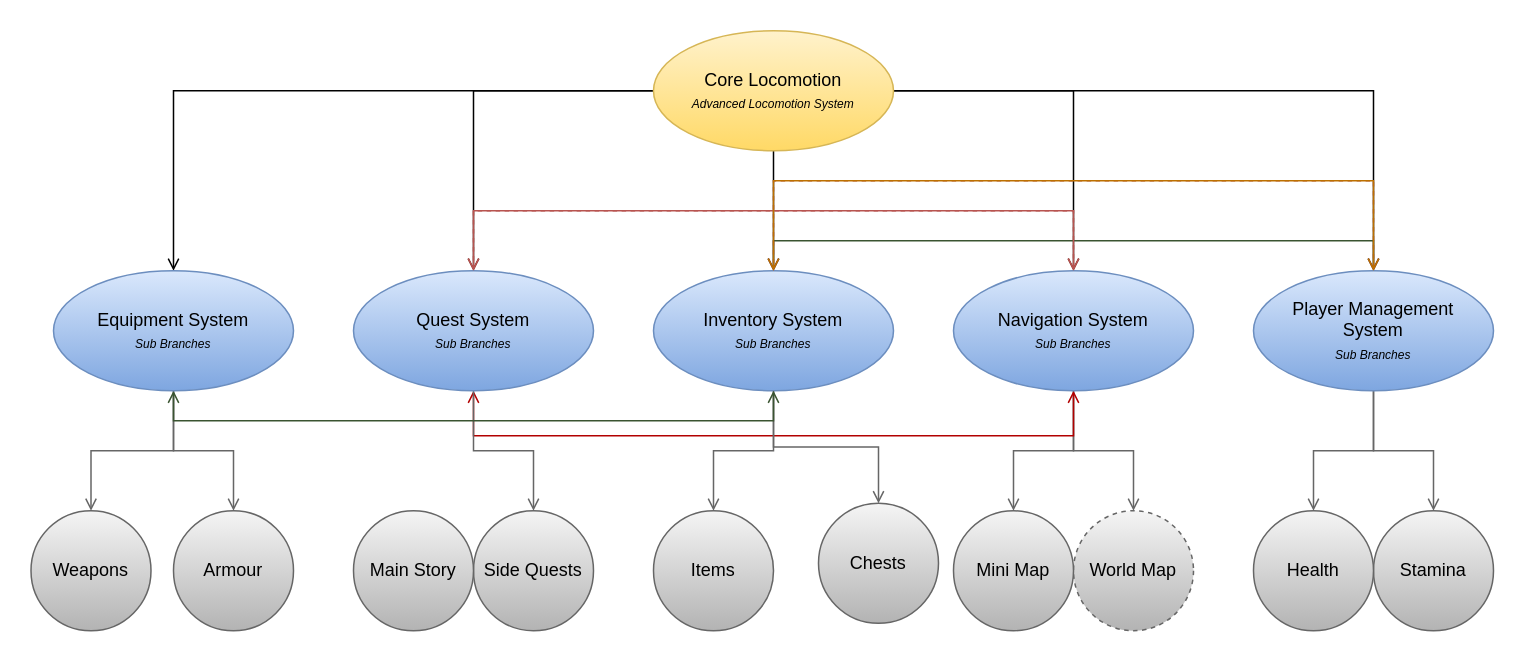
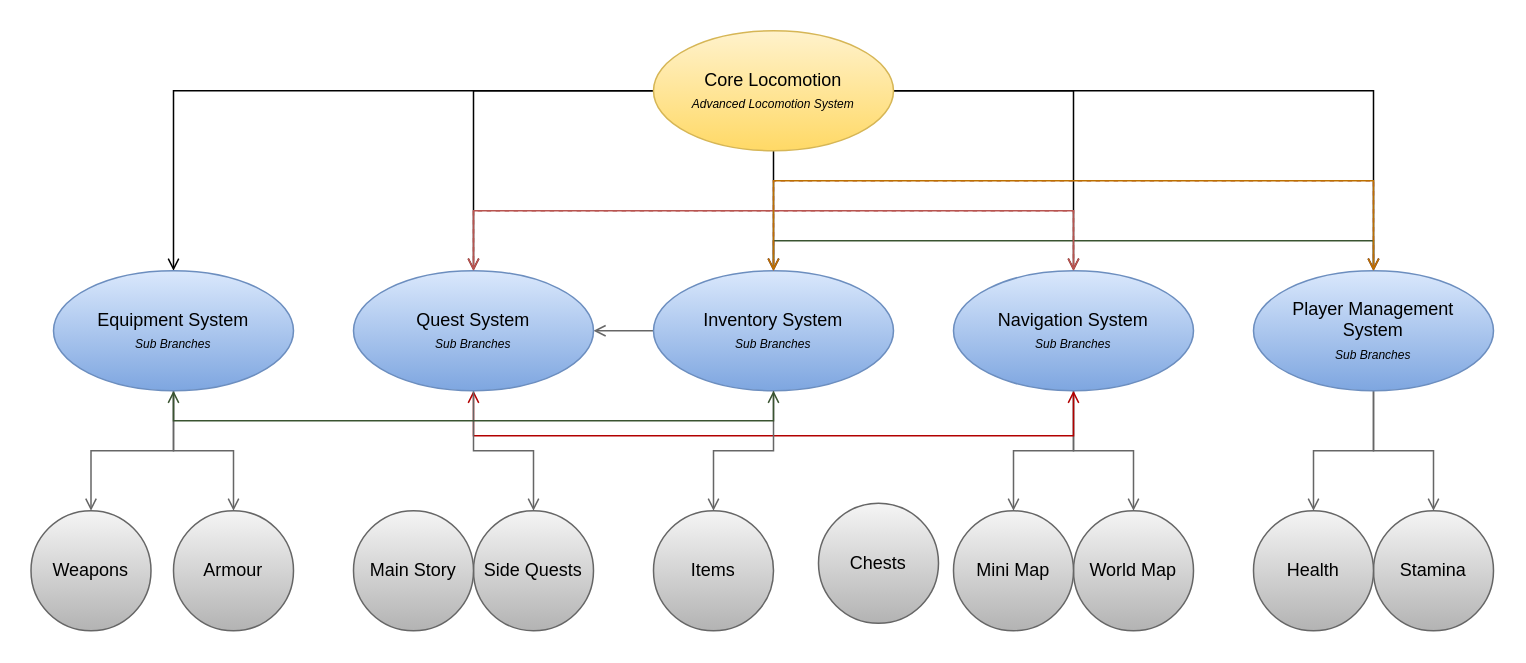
edge "Inventory System Sub Branches" -> "Chests": now "Inventory System Sub Branches" -> "Quest System Sub Branches"
node "World Map": style dashed -> solid
